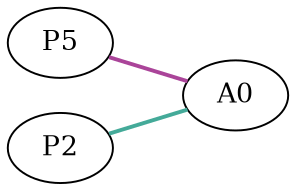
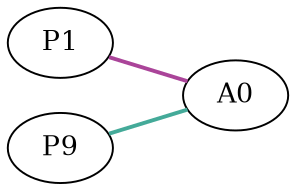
node "P5": label "P5" -> "P1"
node "P2": label "P2" -> "P9"
